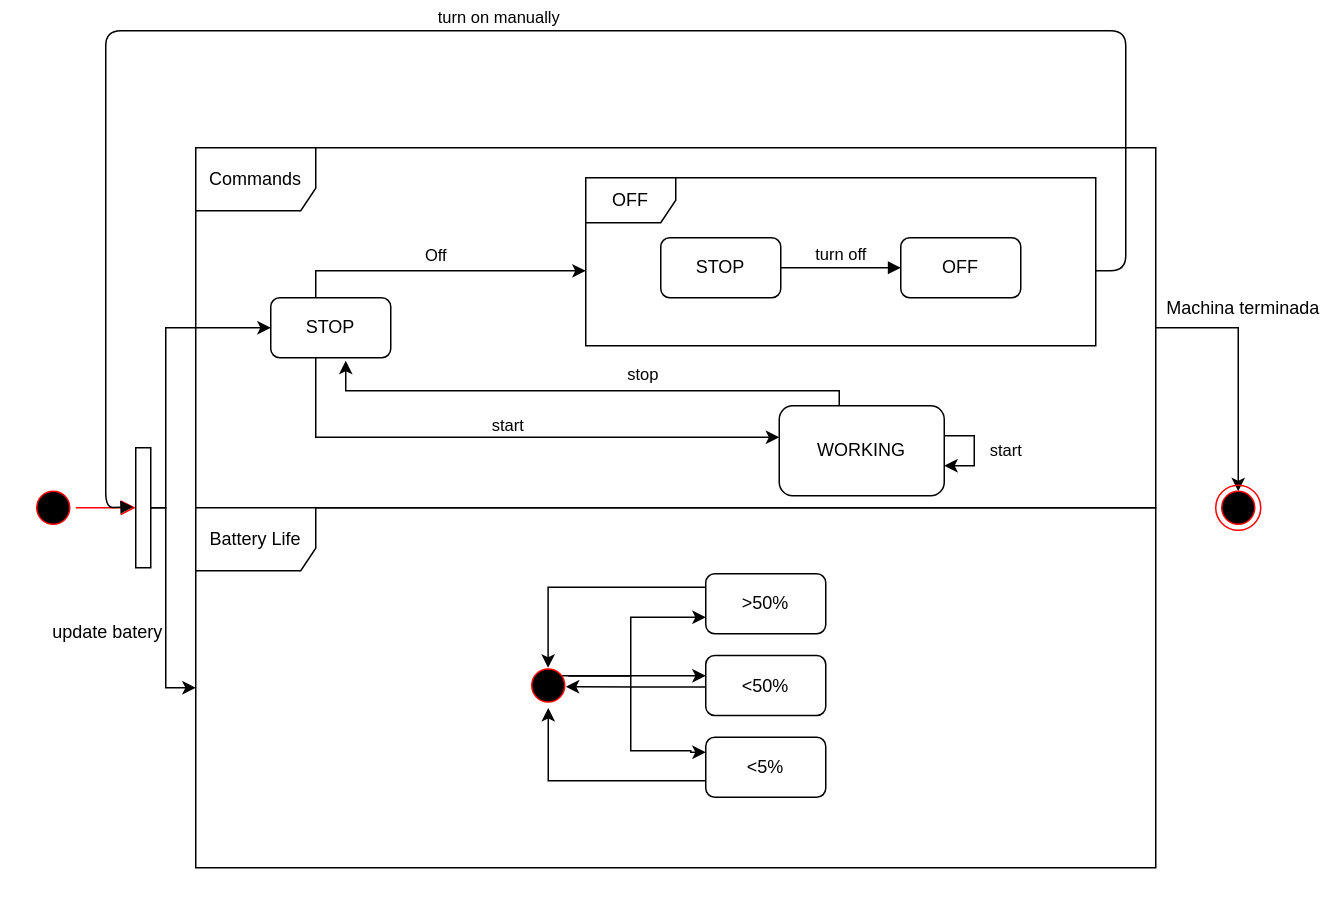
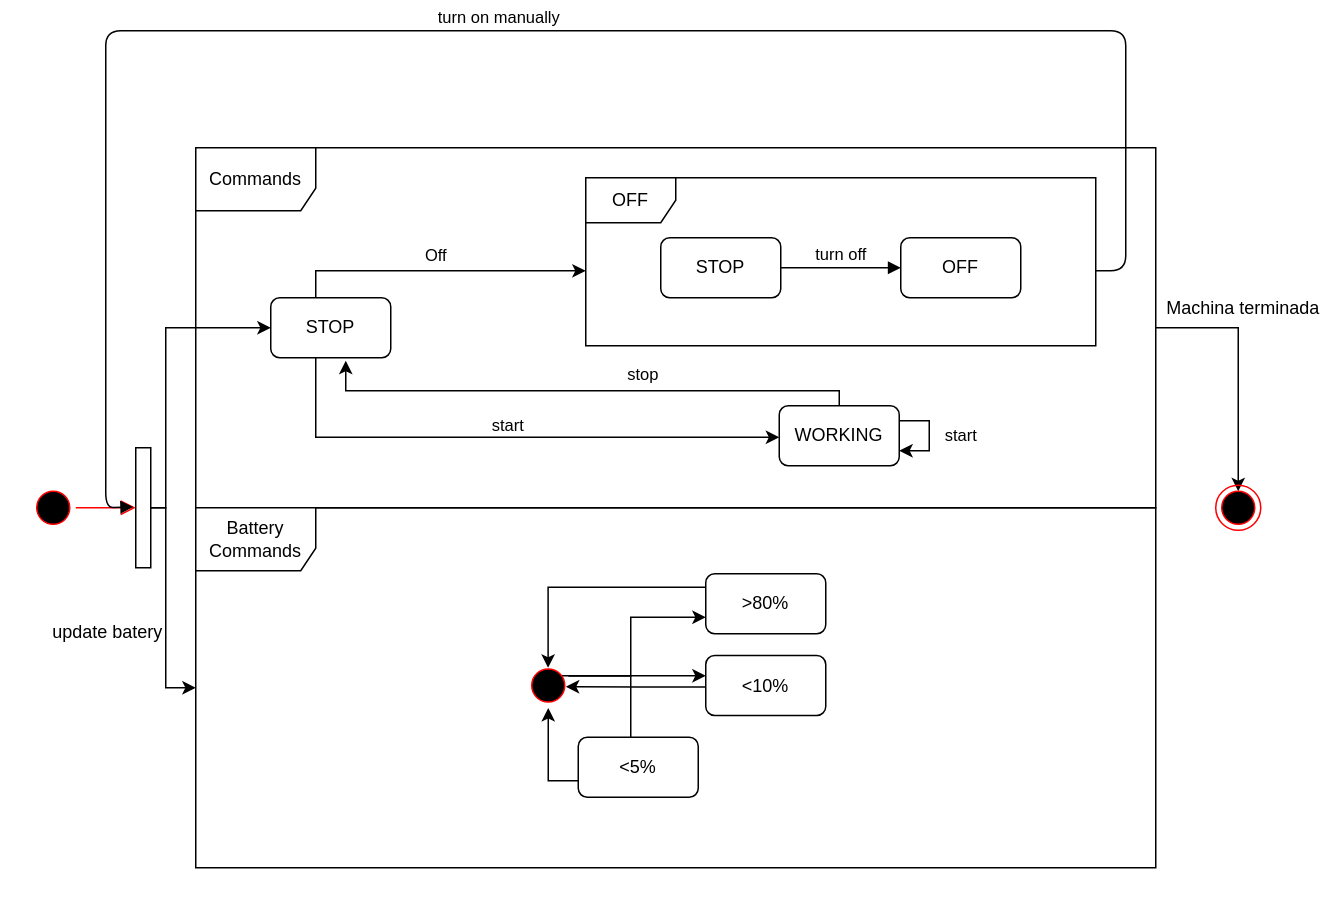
node "WORKING": size 165x90 -> 120x60
node "Battery Life": label "Battery Life" -> "Battery Commands"
node ">50%": label ">50%" -> ">80%"
node "<50%": label "<50%" -> "<10%"
node "<5%": moved (766, 767) -> (638, 767)
